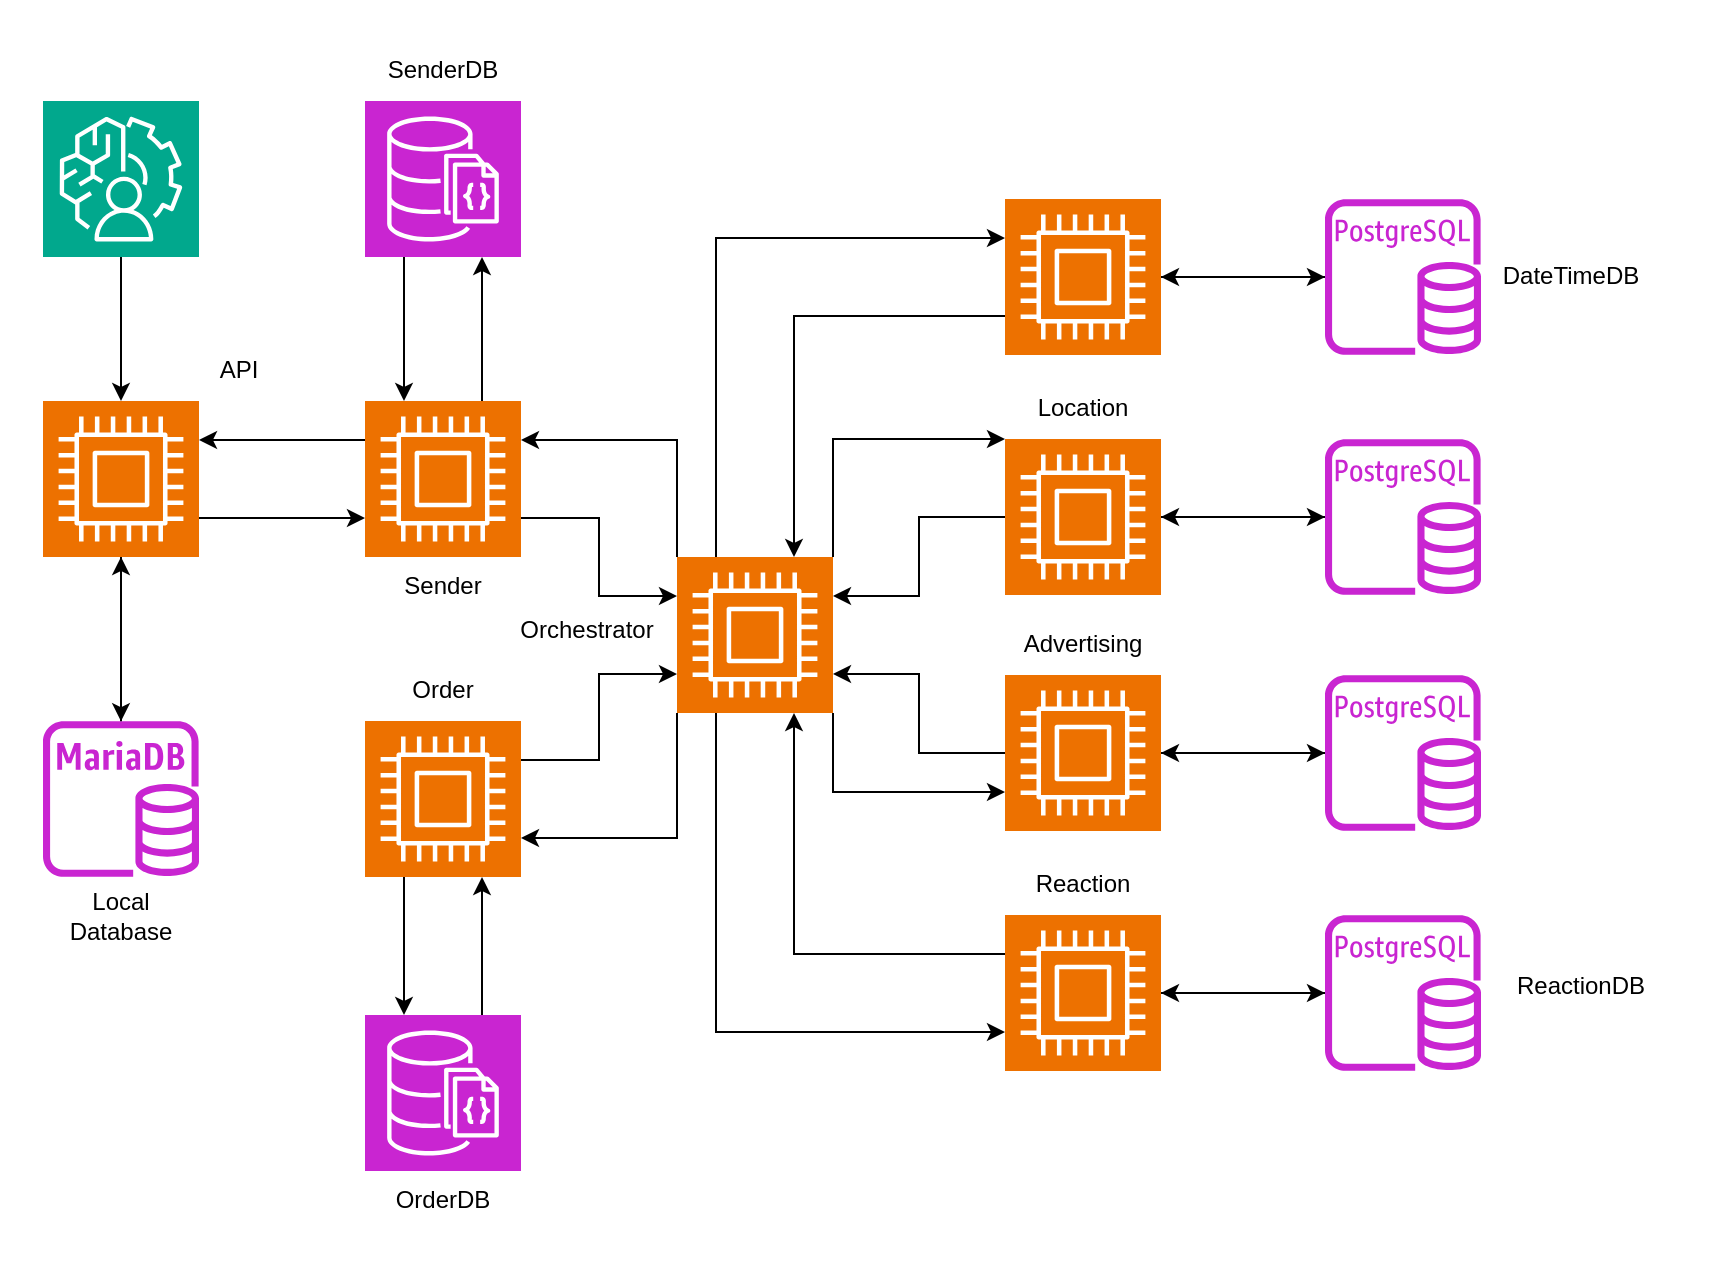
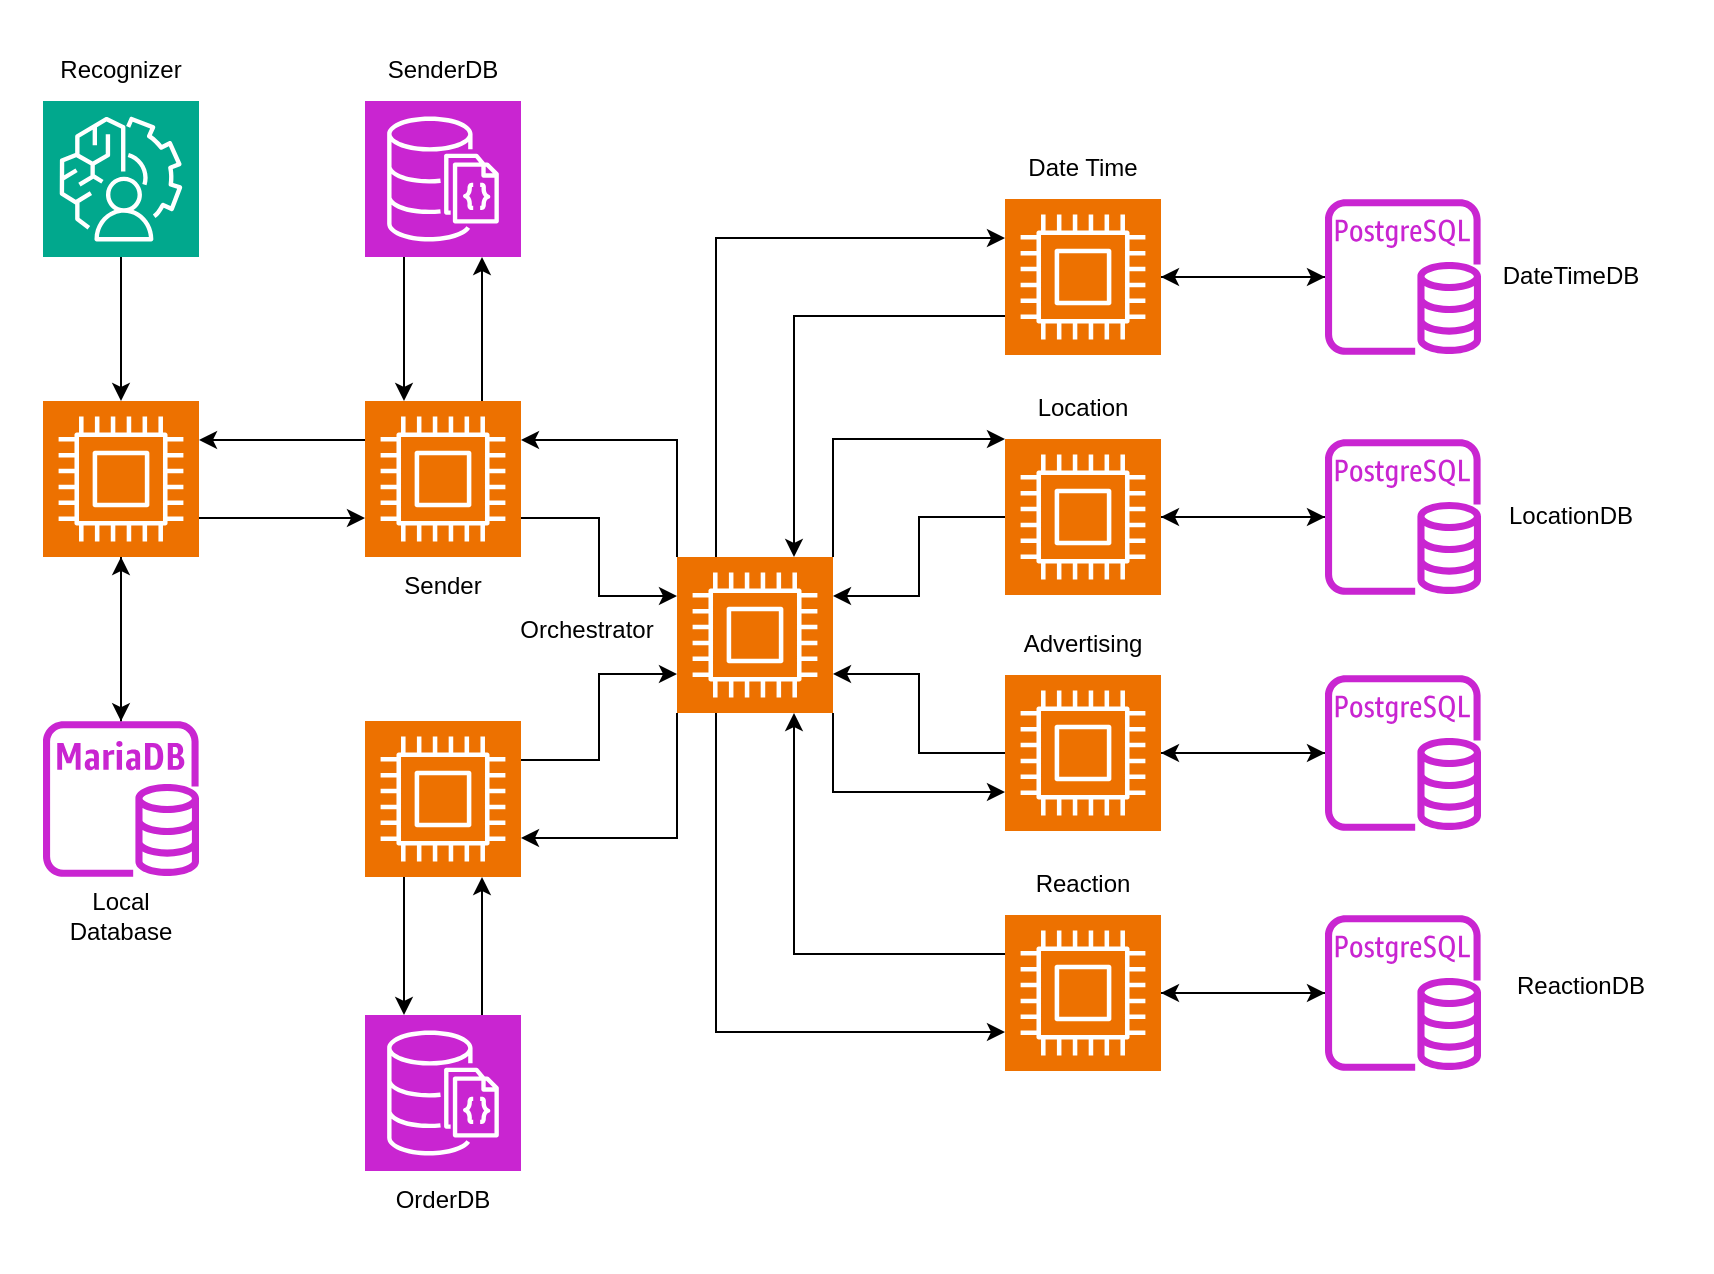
node "Recognizer": added
node "Date Time": added
node "API": removed
node "LocationDB": added
node "Order": removed
